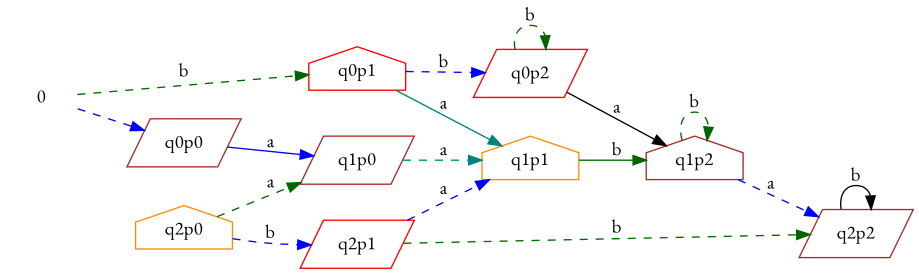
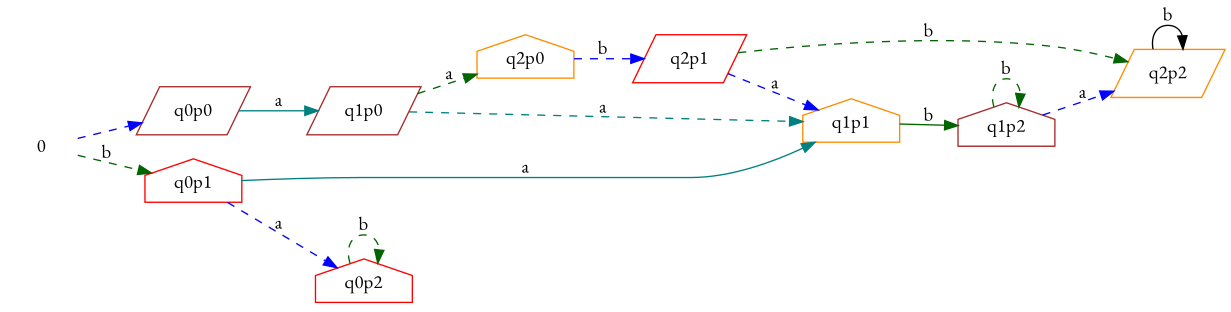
edge "q0p1" -> "q0p2": label "b" -> "a"
node "q0p2": shape parallelogram -> house
edge "q0p2" -> "q1p2": removed, label "a"
edge "q0p0" -> "q1p0": color blue -> teal
edge "q2p0" -> "q1p0": reversed
node "q2p2": color brown -> darkorange
